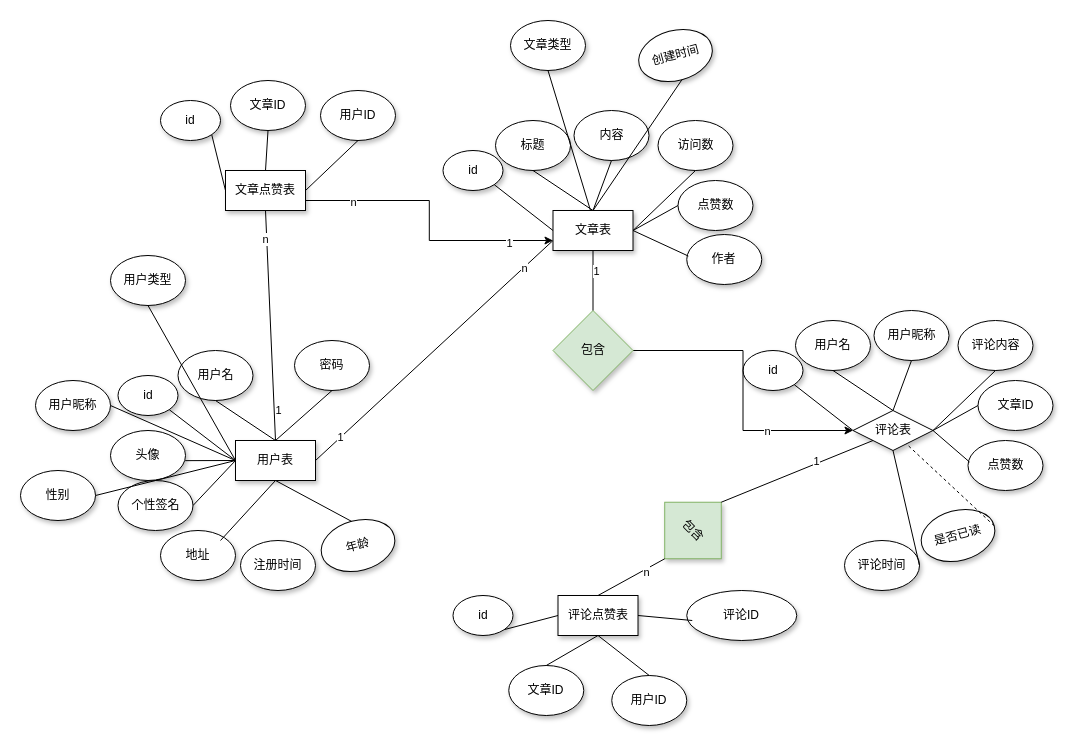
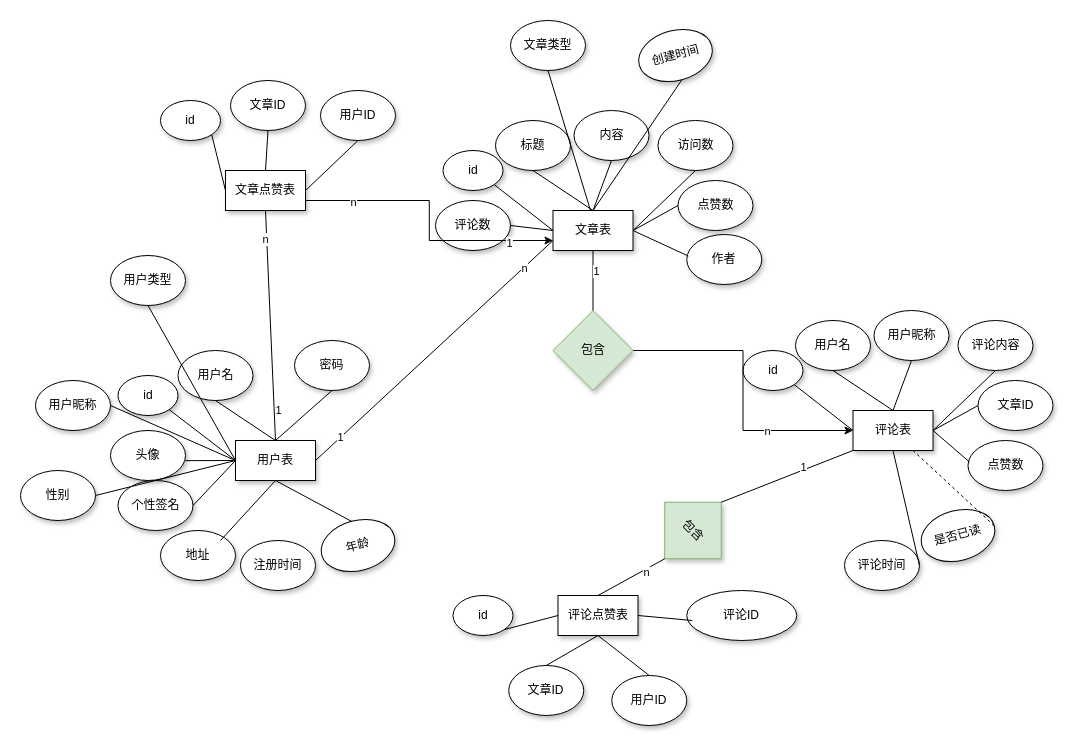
node "评论数": added
edge "评论数" -- "文章表": added
node "评论表": shape diamond -> rectangle
